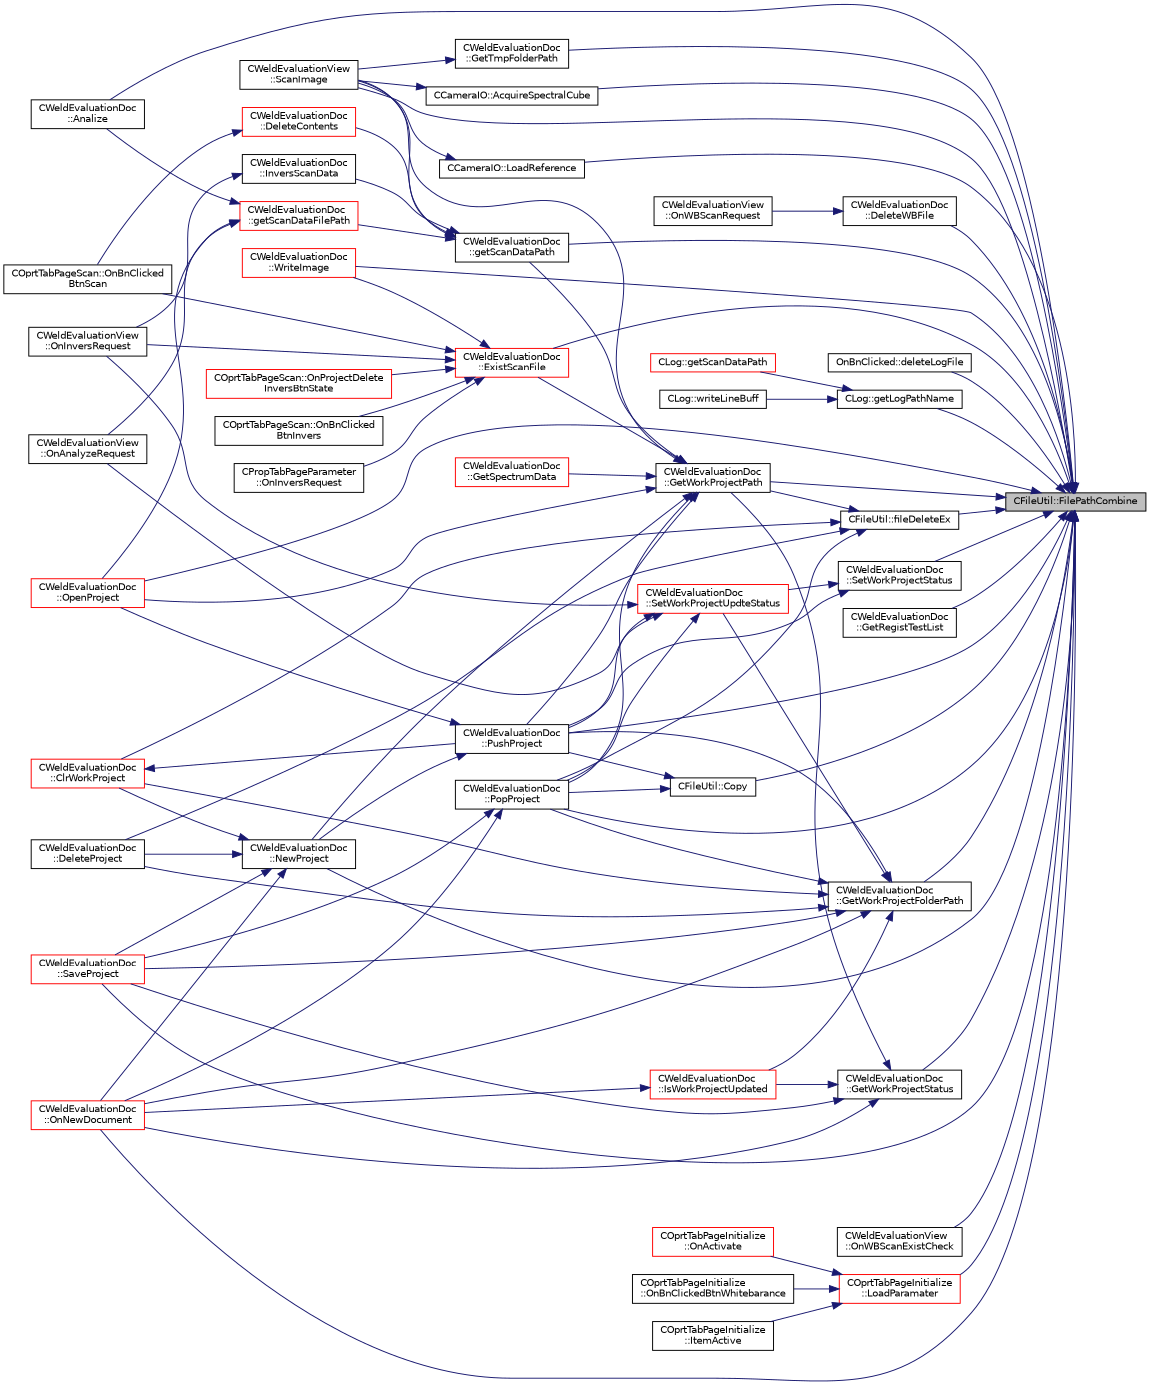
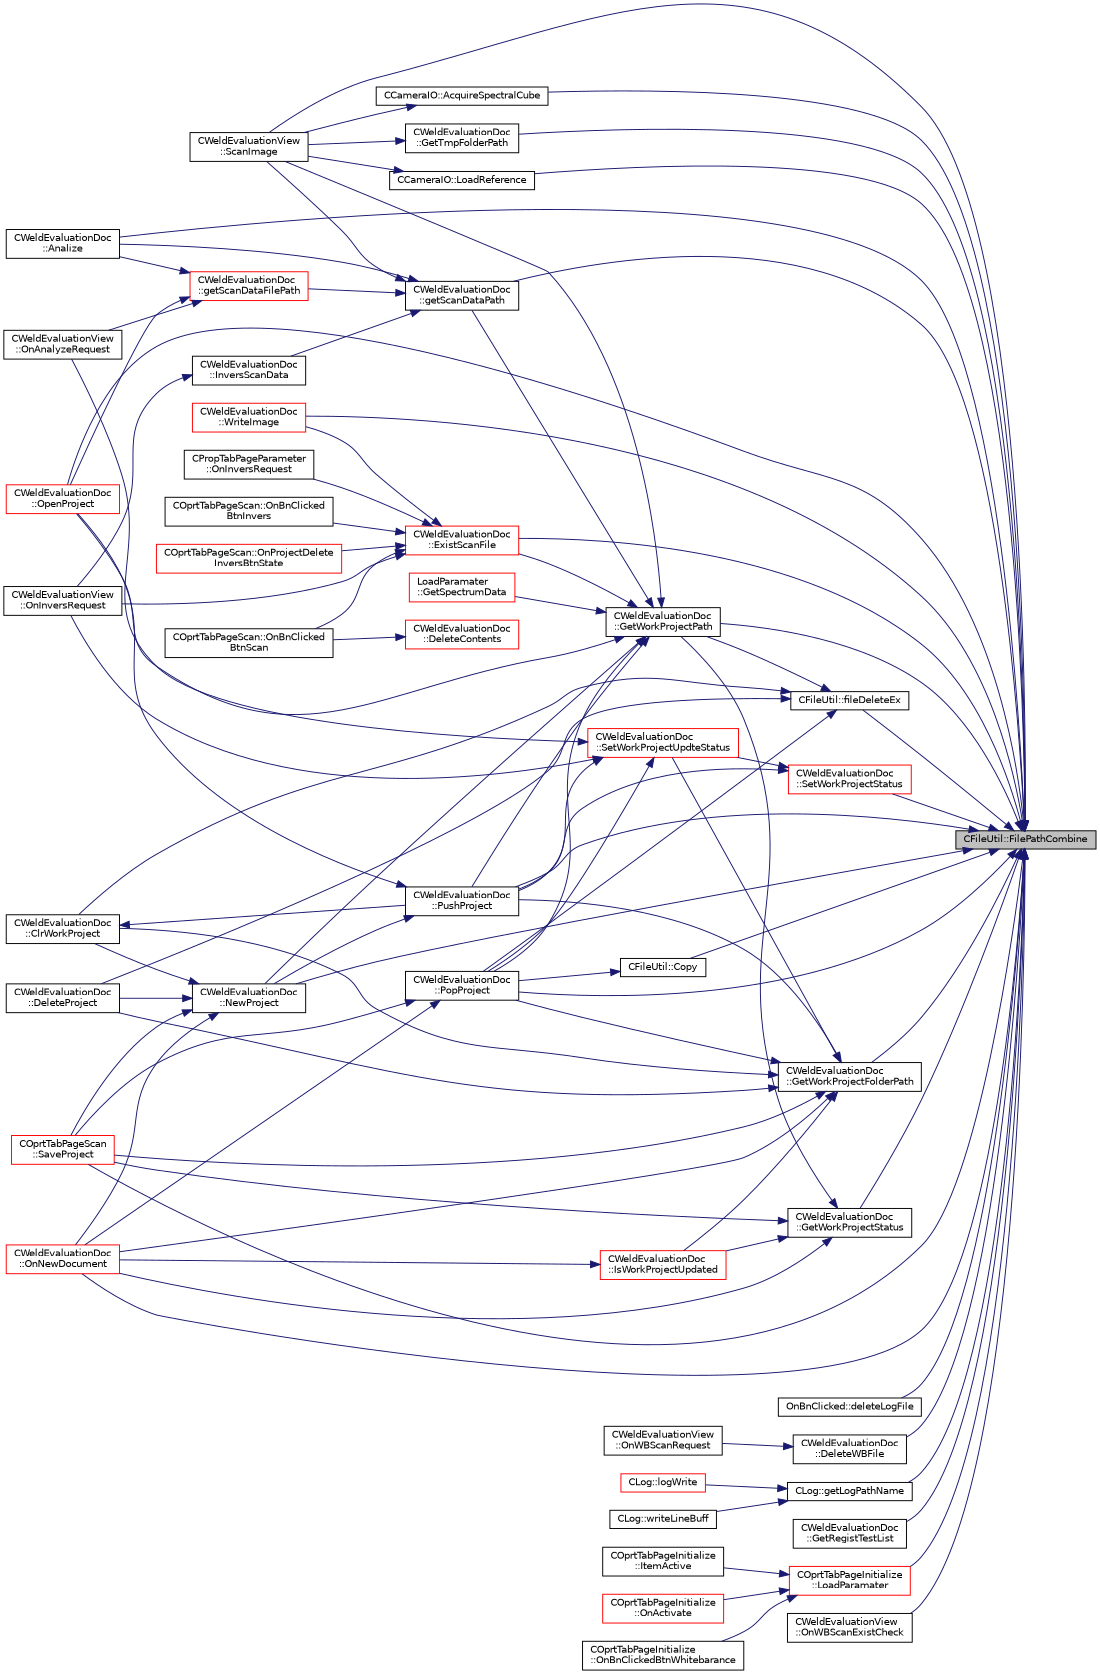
edge "CWeldEvaluationDoc ::DeleteContents" -> "CWeldEvaluationDoc ::getScanDataPath": now "CWeldEvaluationDoc ::Analize" -> "CWeldEvaluationDoc ::getScanDataPath"
node "CLog::getScanDataPath": label "CLog::getScanDataPath" -> "CLog::logWrite"
node "CWeldEvaluationDoc ::GetSpectrumData": label "CWeldEvaluationDoc ::GetSpectrumData" -> "LoadParamater ::GetSpectrumData"
node "CWeldEvaluationDoc ::SetWorkProjectStatus": color black -> red
edge "CWeldEvaluationDoc ::PushProject" -> "CFileUtil::Copy": removed
node "CWeldEvaluationDoc ::ClrWorkProject": color red -> black
node "CWeldEvaluationDoc ::SaveProject": label "CWeldEvaluationDoc ::SaveProject" -> "COprtTabPageScan ::SaveProject"
